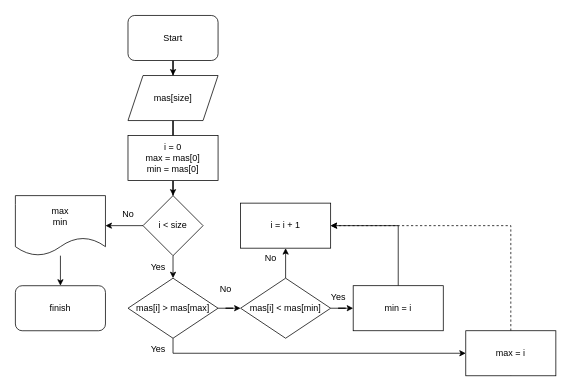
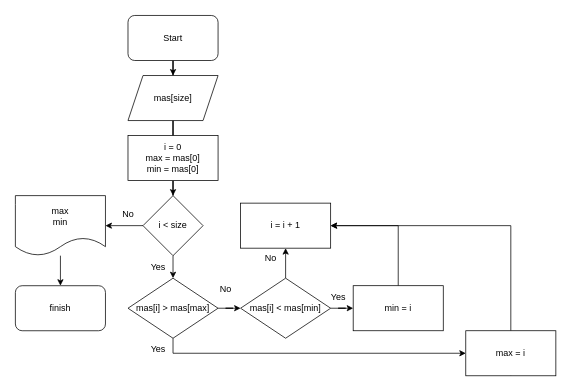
edge "max = i" -> "i = i + 1": style dashed -> solid
